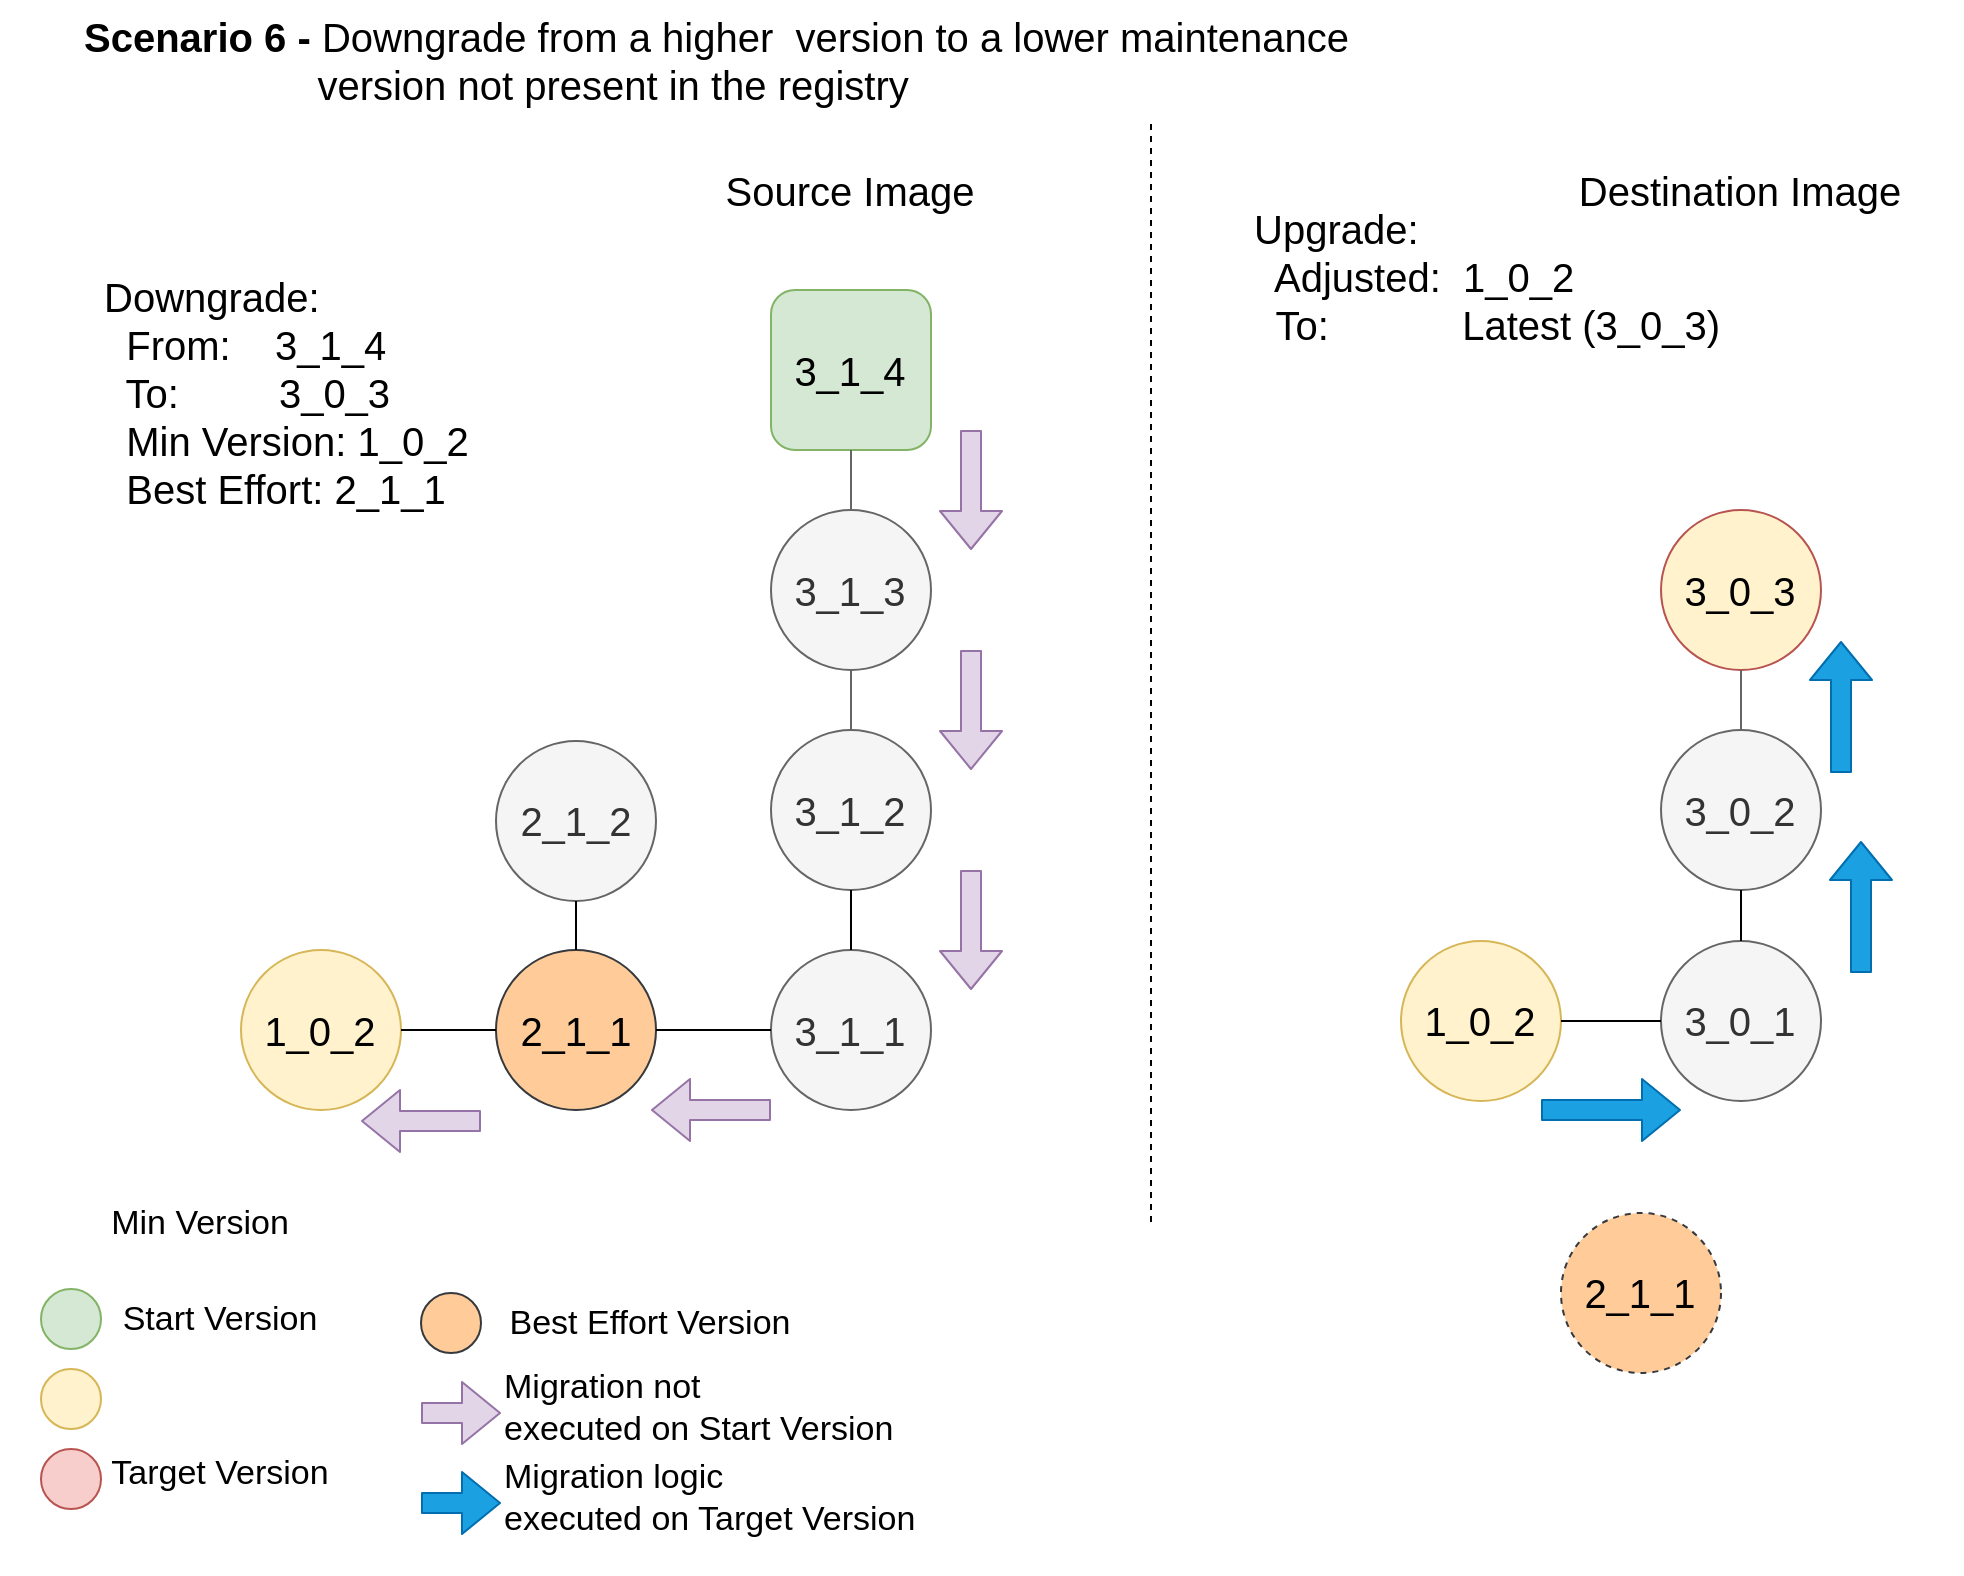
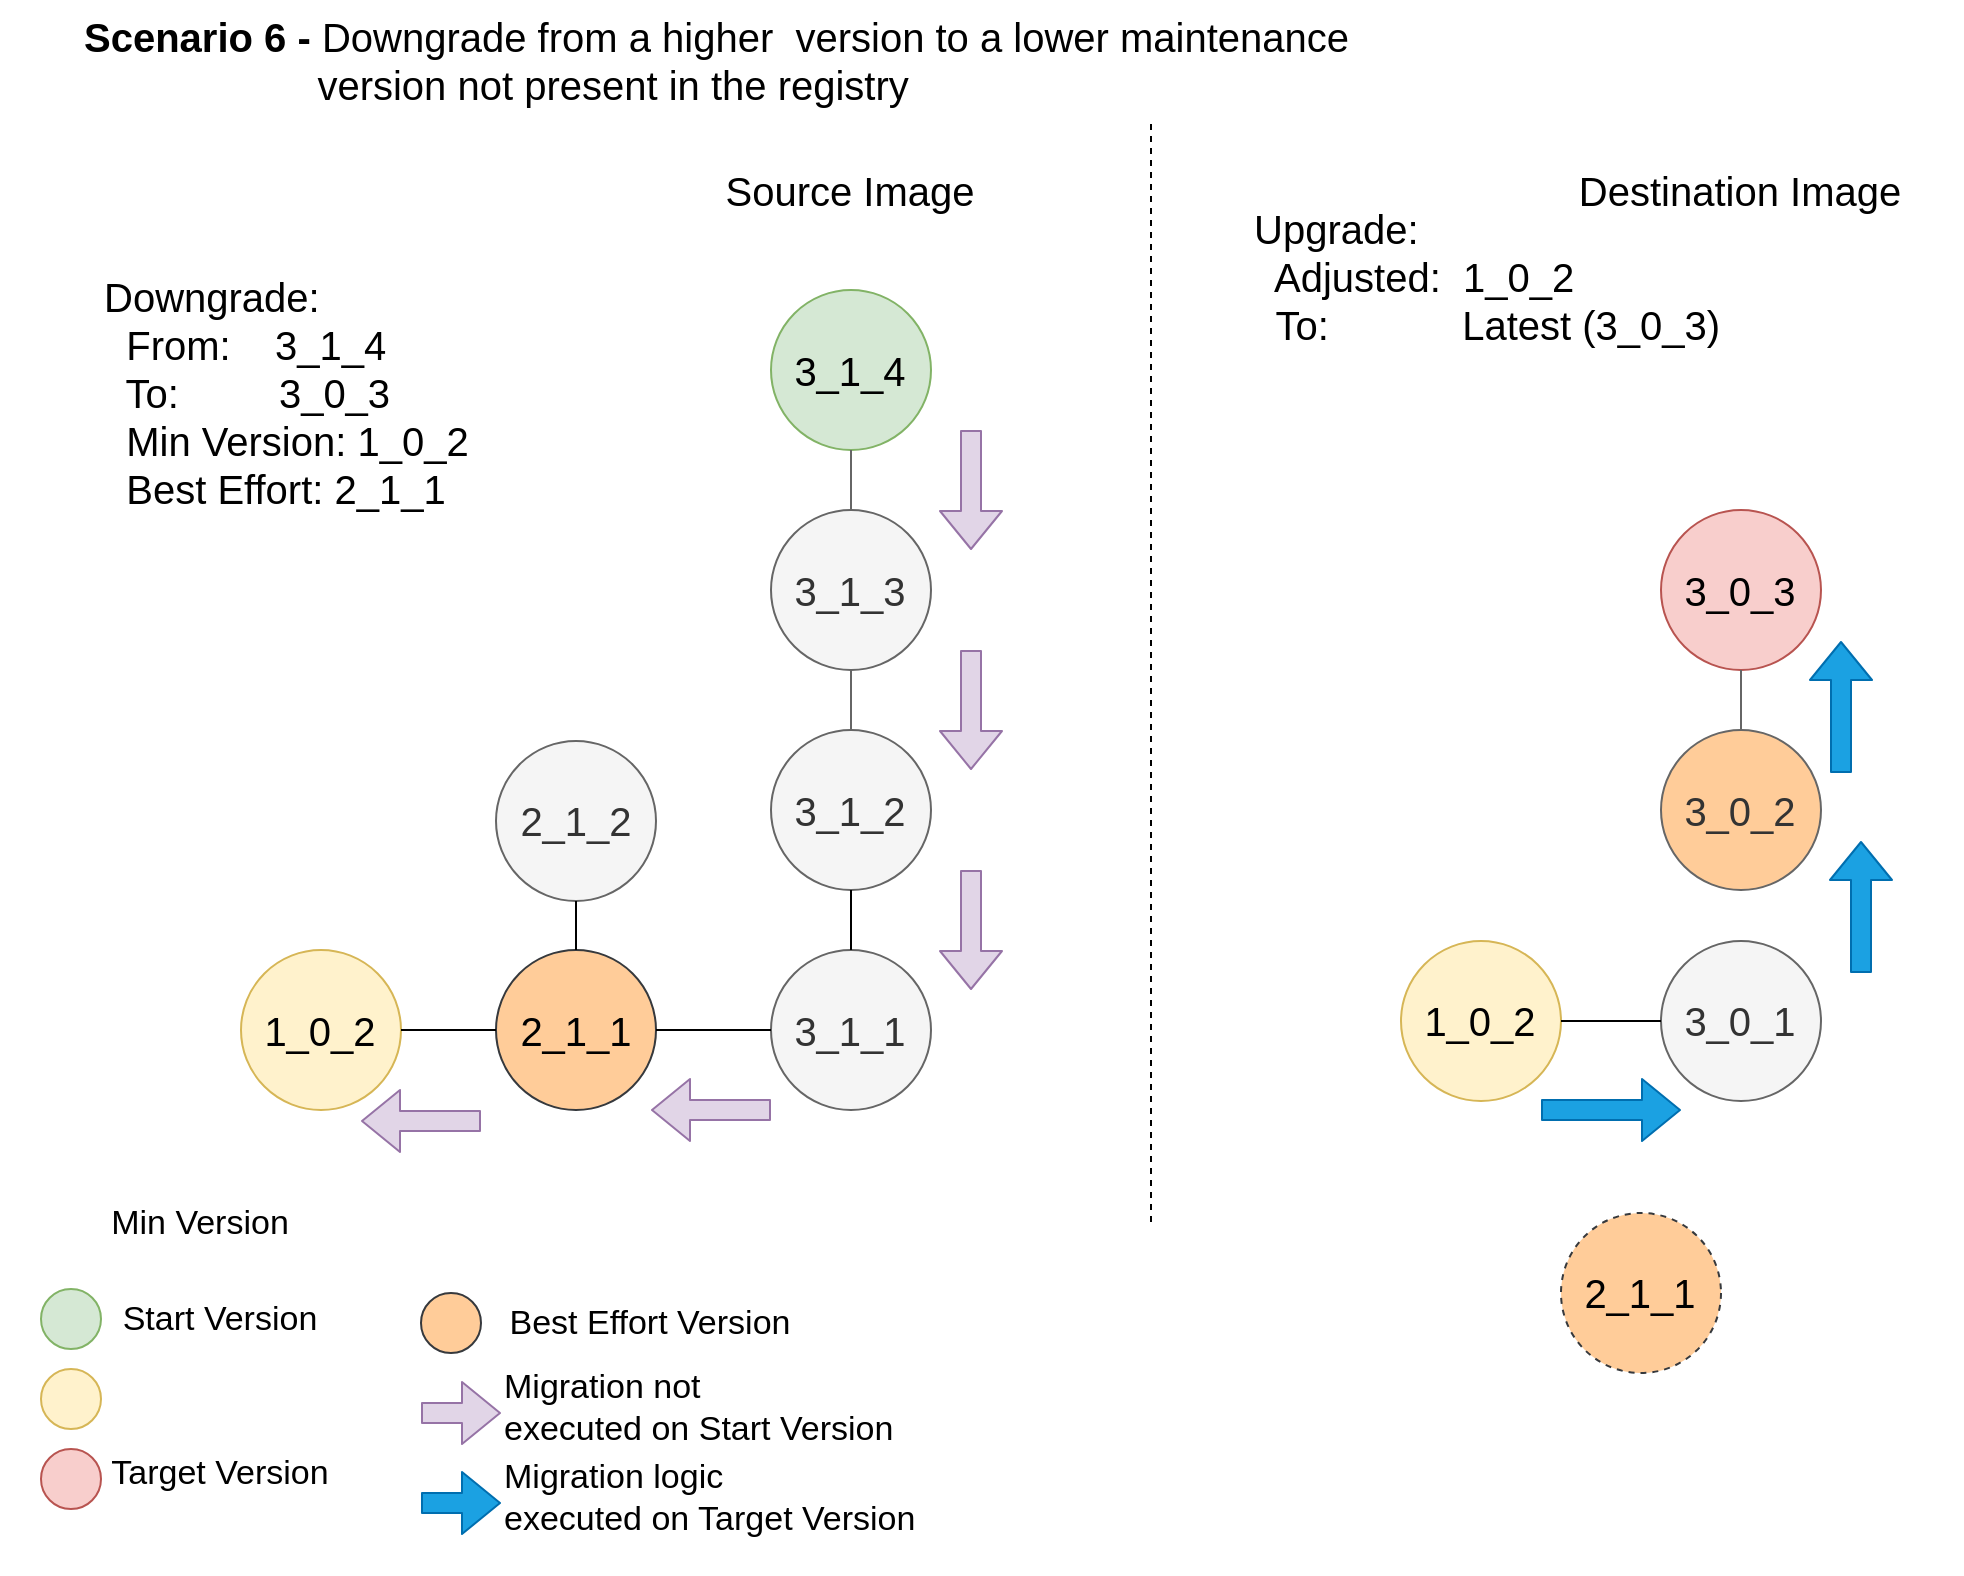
node "3_1_4": shape rounded rectangle -> ellipse
node "3_0_3": fillcolor #fff2cc -> #f8cecc
node "3_0_2": fillcolor #f5f5f5 -> #ffcc99
edge "3_0_2" -- "3_0_1": removed
